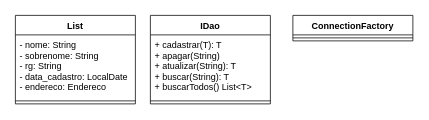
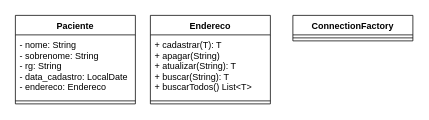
node "List": label "List" -> "Paciente"
node "IDao": label "IDao" -> "Endereco"
